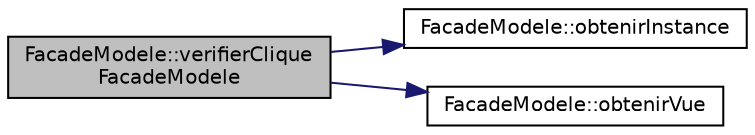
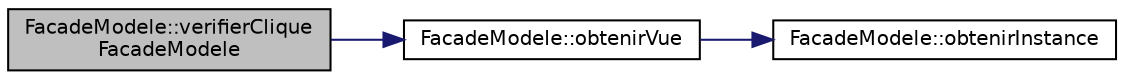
edge "FacadeModele::verifierClique FacadeModele" -> "FacadeModele::obtenirInstance": now "FacadeModele::obtenirVue" -> "FacadeModele::obtenirInstance"
